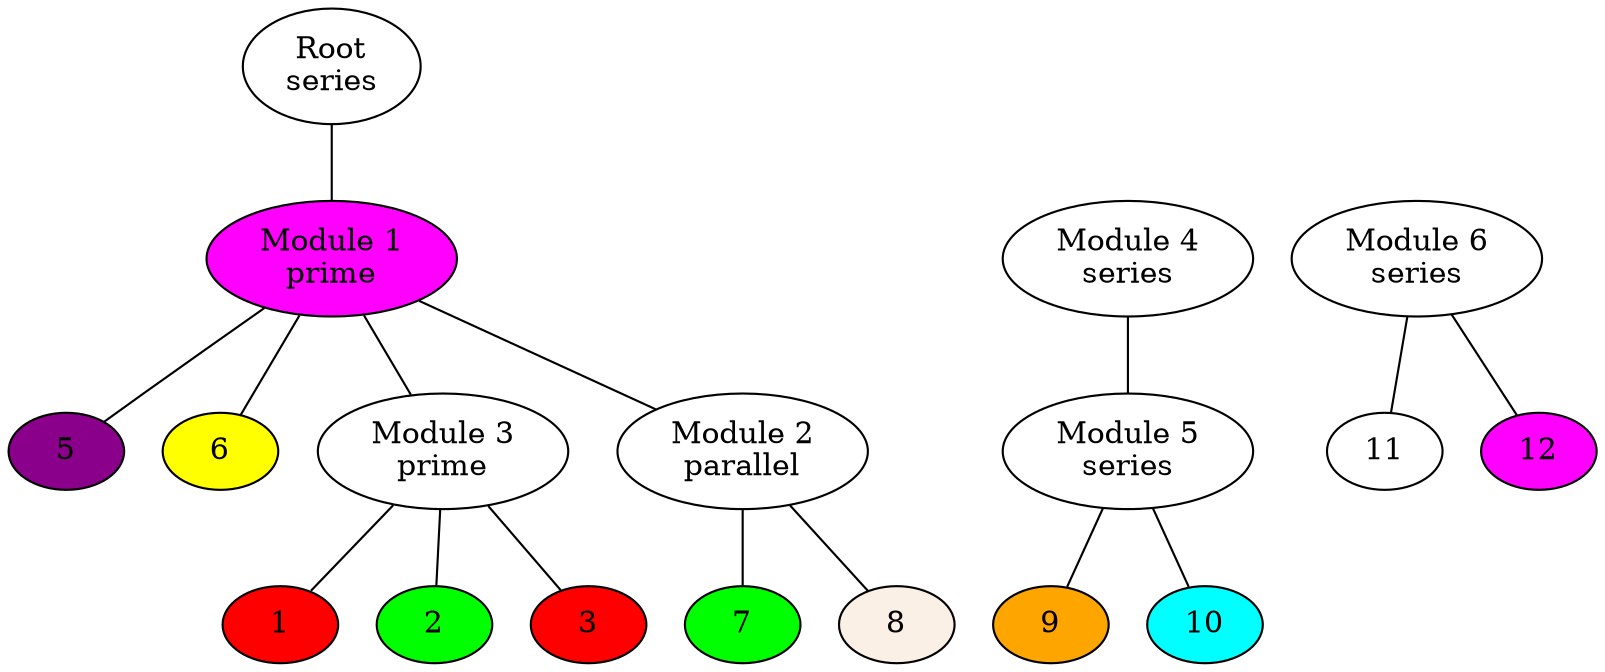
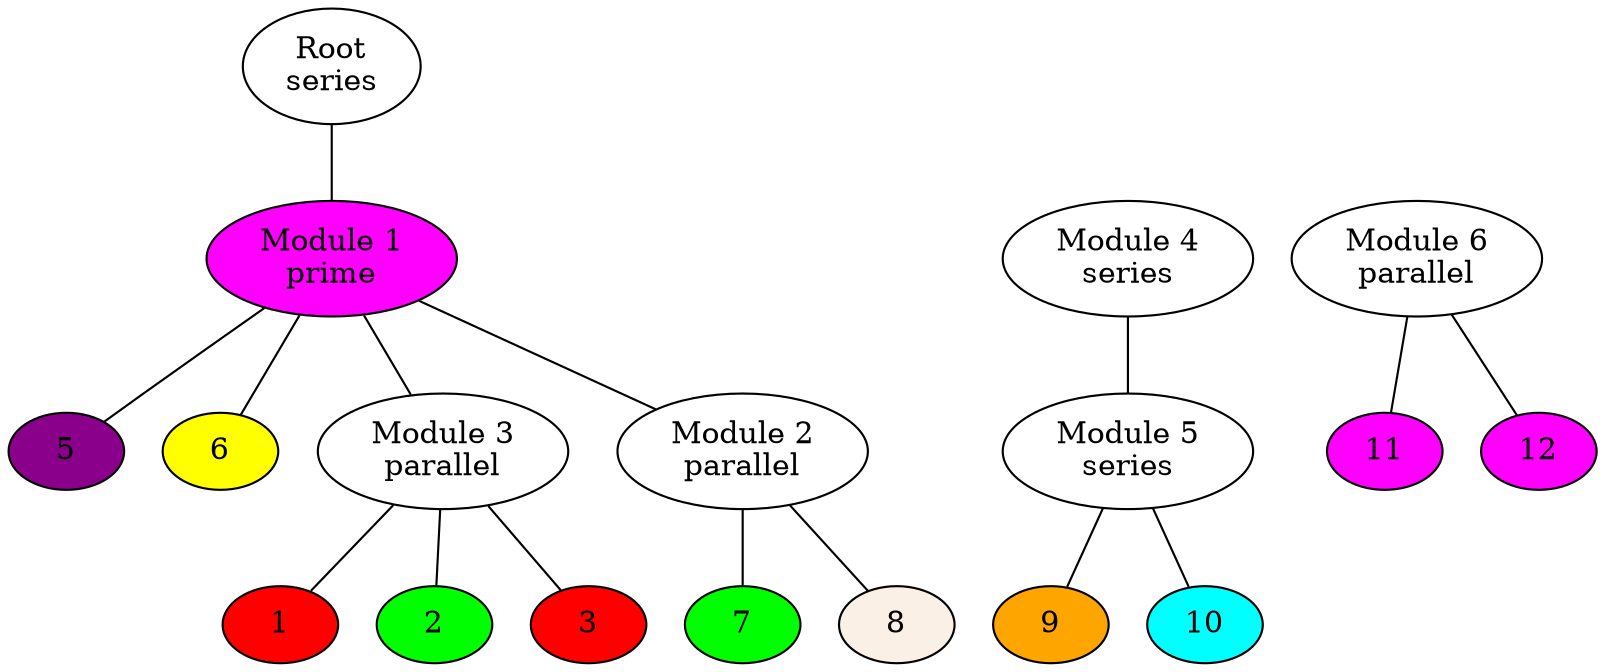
node "Module 6 series": label "Module 6 series" -> "Module 6 parallel"
node "Module 3 prime": label "Module 3 prime" -> "Module 3 parallel"
node "11": fillcolor white -> magenta
